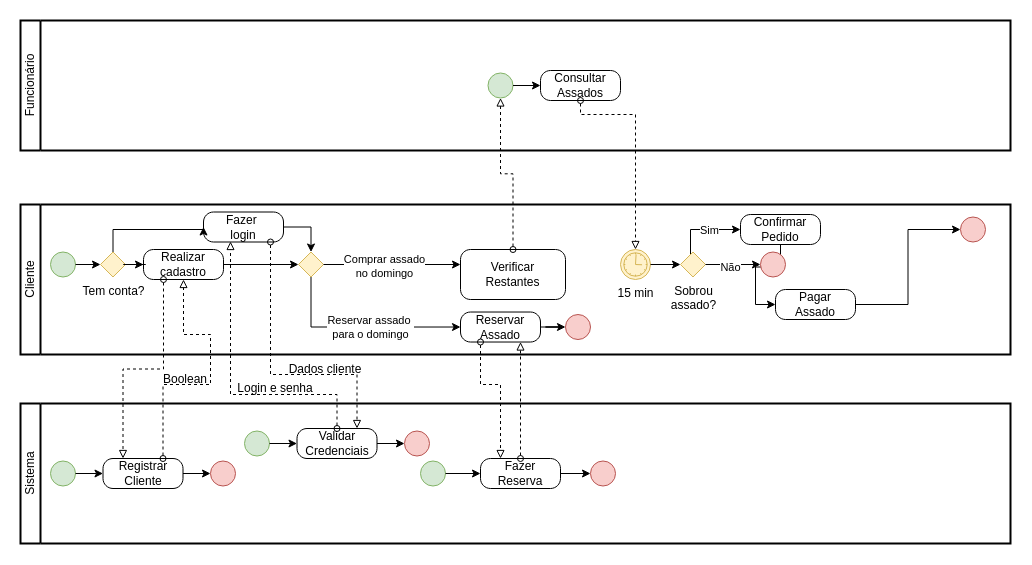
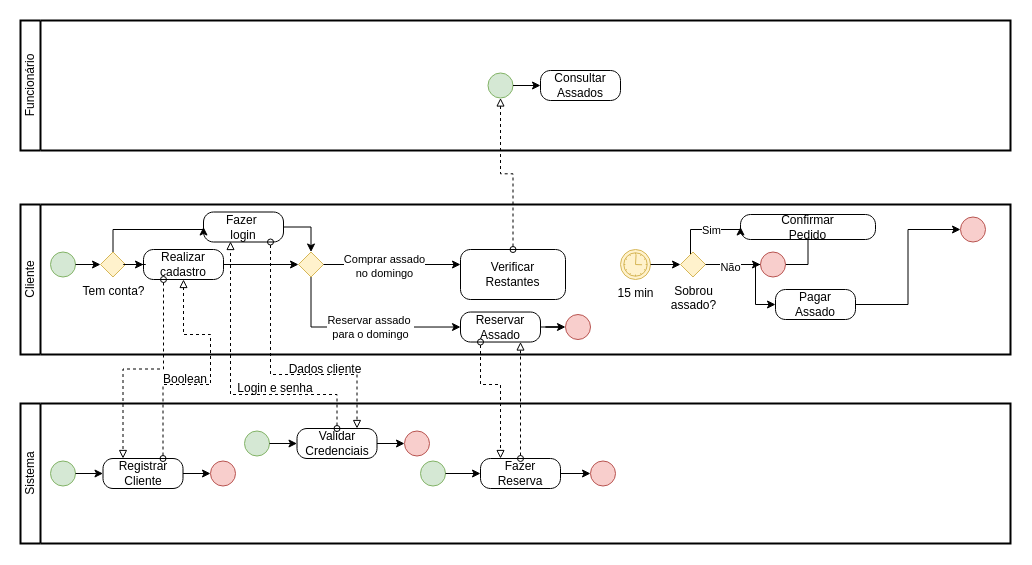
edge "Consultar Assados" -- "15 min": removed
node "Confirmar Pedido": size 80x30 -> 135x25
